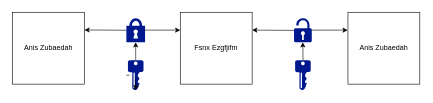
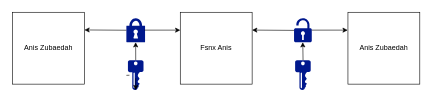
node "Fsnx Ezgfjifm": label "Fsnx Ezgfjifm" -> "Fsnx Anis"
